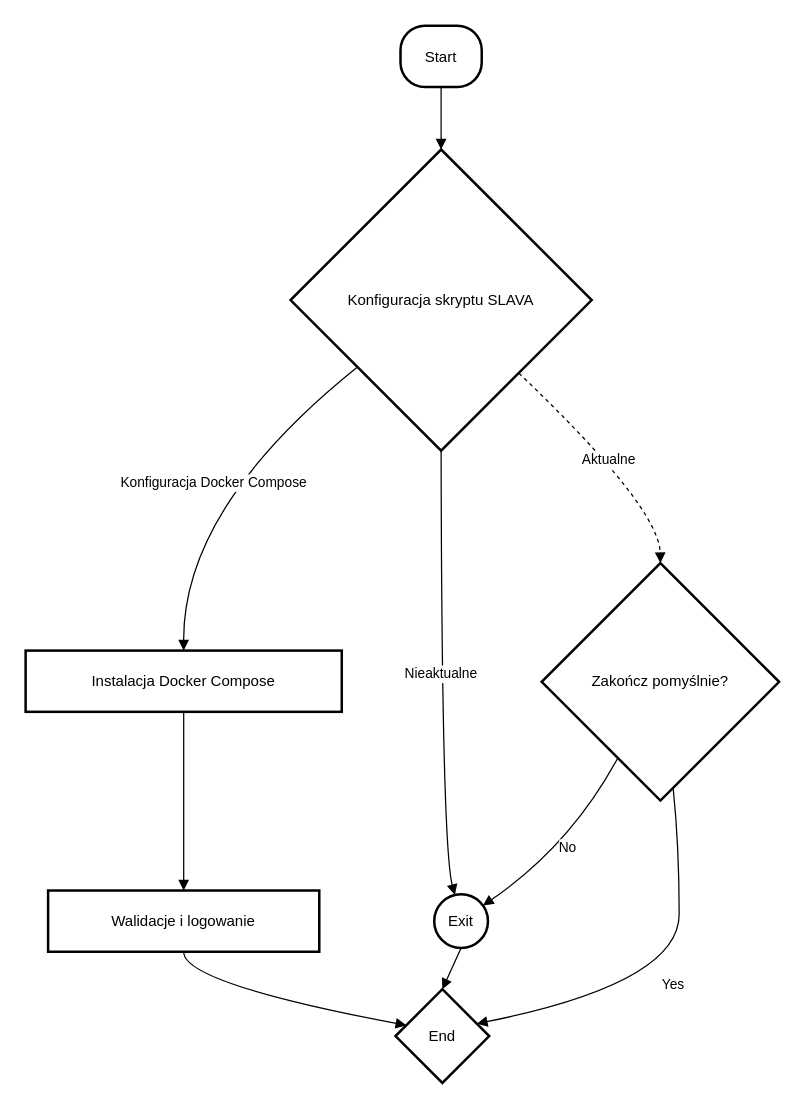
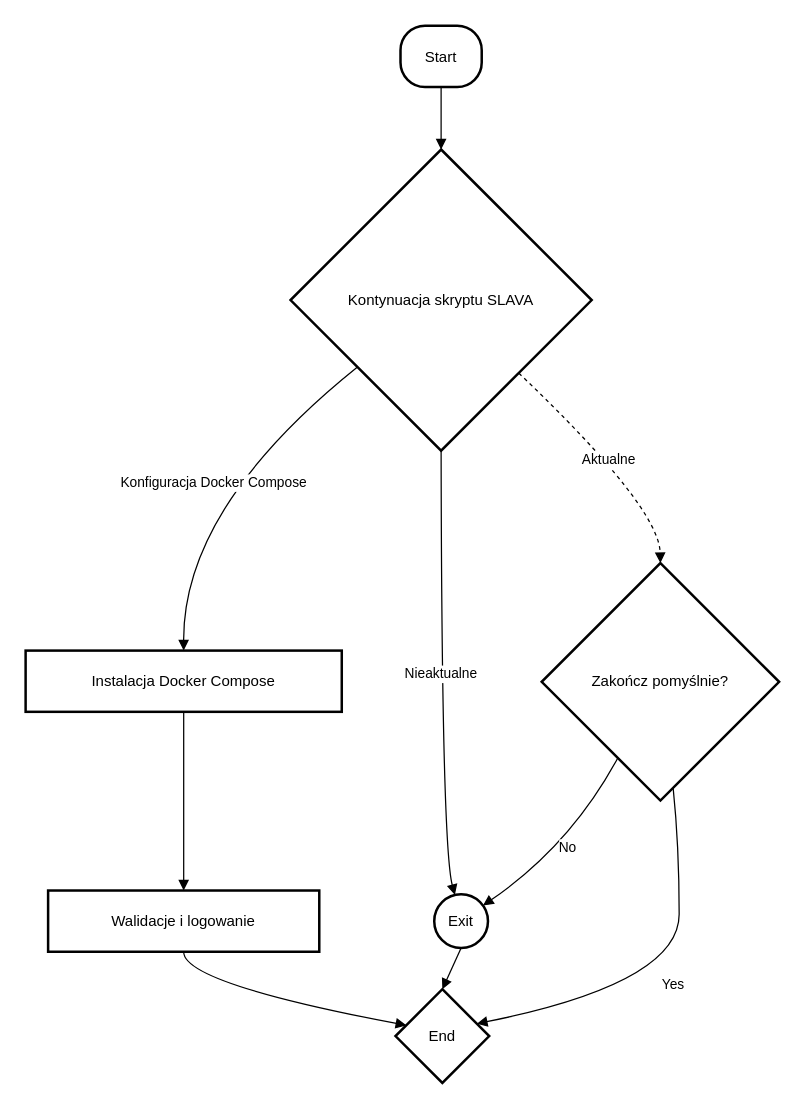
node "Konfiguracja skryptu SLAVA": label "Konfiguracja skryptu SLAVA" -> "Kontynuacja skryptu SLAVA"
